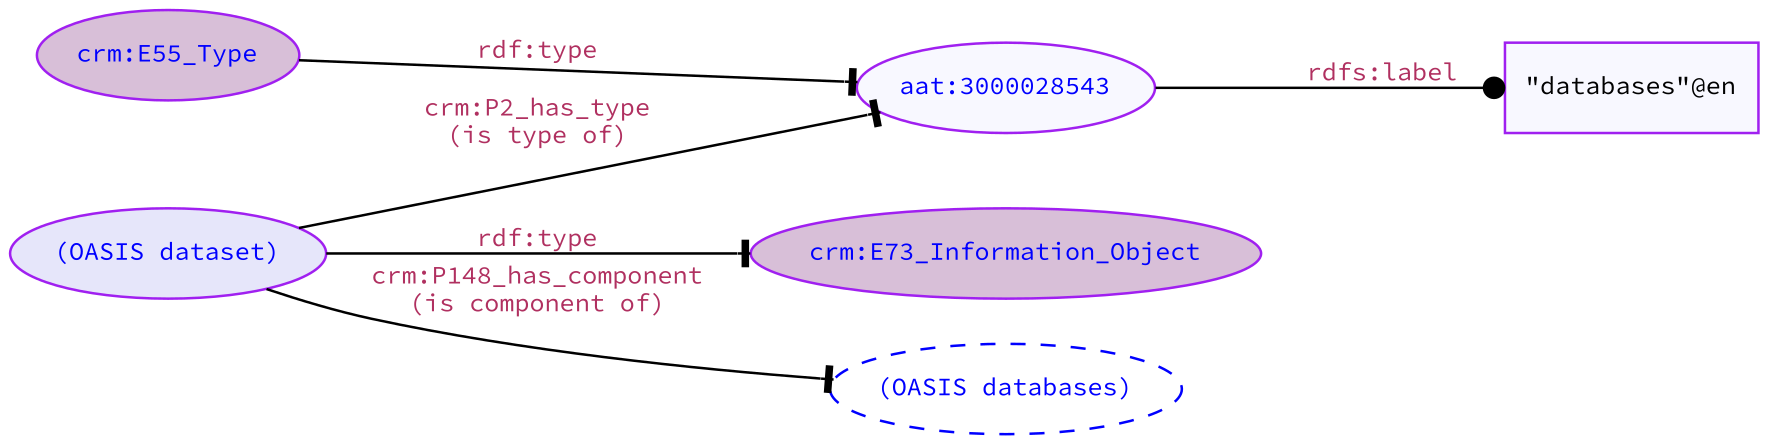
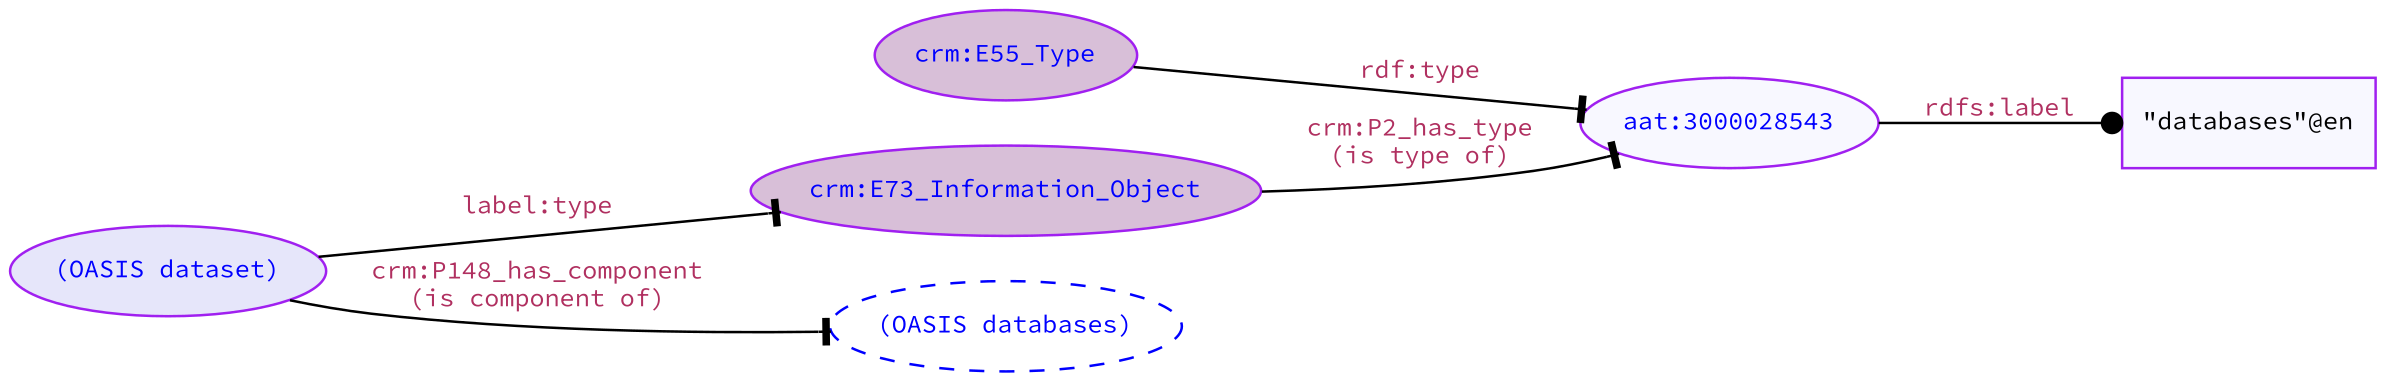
edge "(OASIS dataset)" -> "aat:3000028543": now "crm:E73_Information_Object" -> "aat:3000028543"
edge "(OASIS dataset)" -> "crm:E73_Information_Object": label "rdf:type" -> "label:type"
